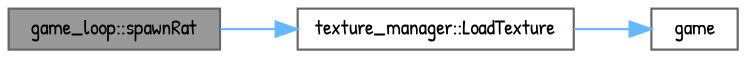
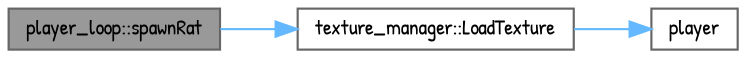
node "game_loop::spawnRat": label "game_loop::spawnRat" -> "player_loop::spawnRat"
node "game": label "game" -> "player"
